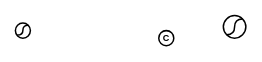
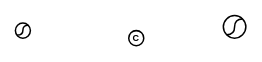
node "C": moved (166, 38) -> (136, 38)
